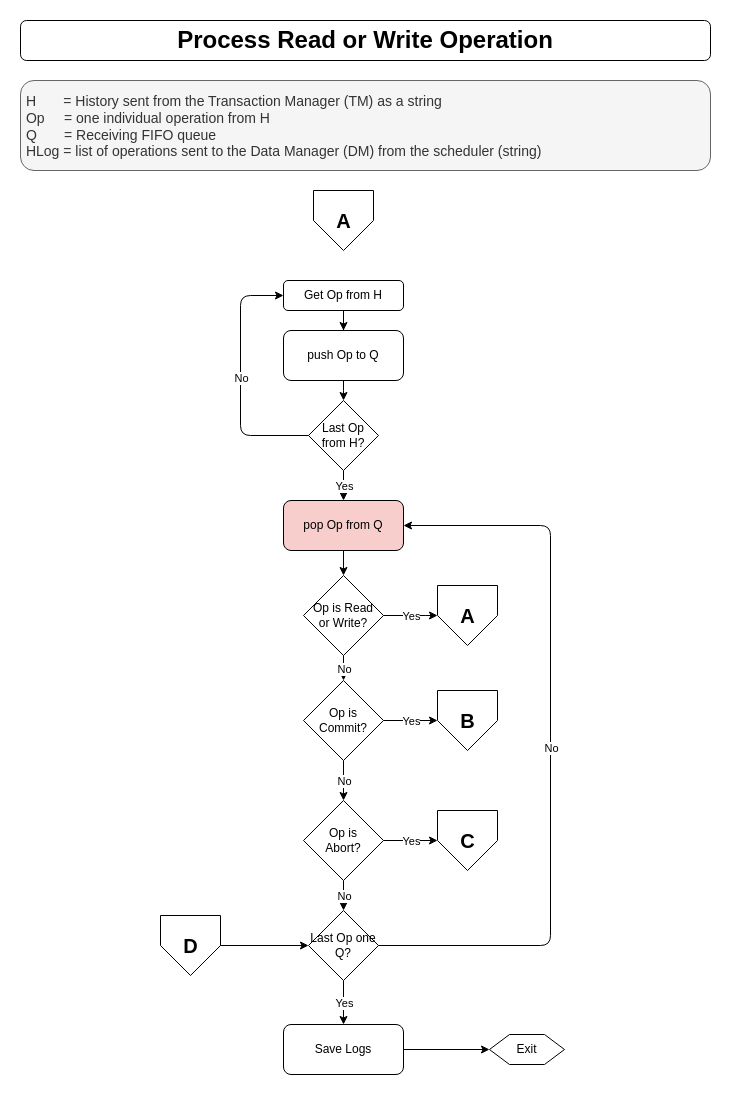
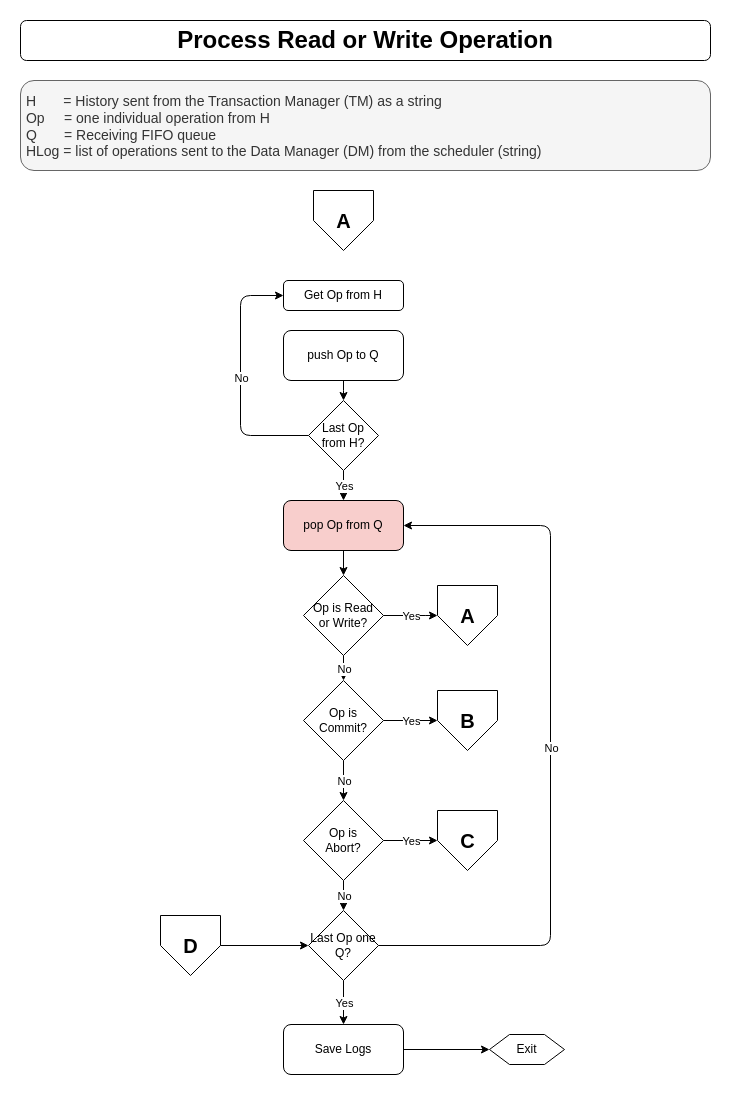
edge "Get Op from H" -> "push Op to Q": removed
